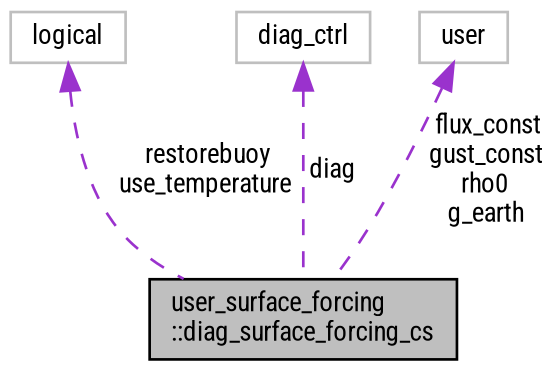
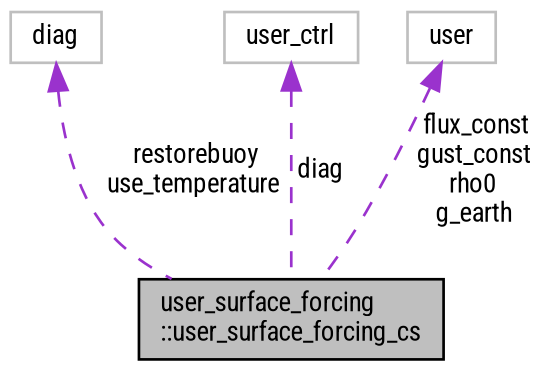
node "logical": label "logical" -> "diag"
node "diag_ctrl": label "diag_ctrl" -> "user_ctrl"
node "user_surface_forcing ::diag_surface_forcing_cs": label "user_surface_forcing ::diag_surface_forcing_cs" -> "user_surface_forcing ::user_surface_forcing_cs"
